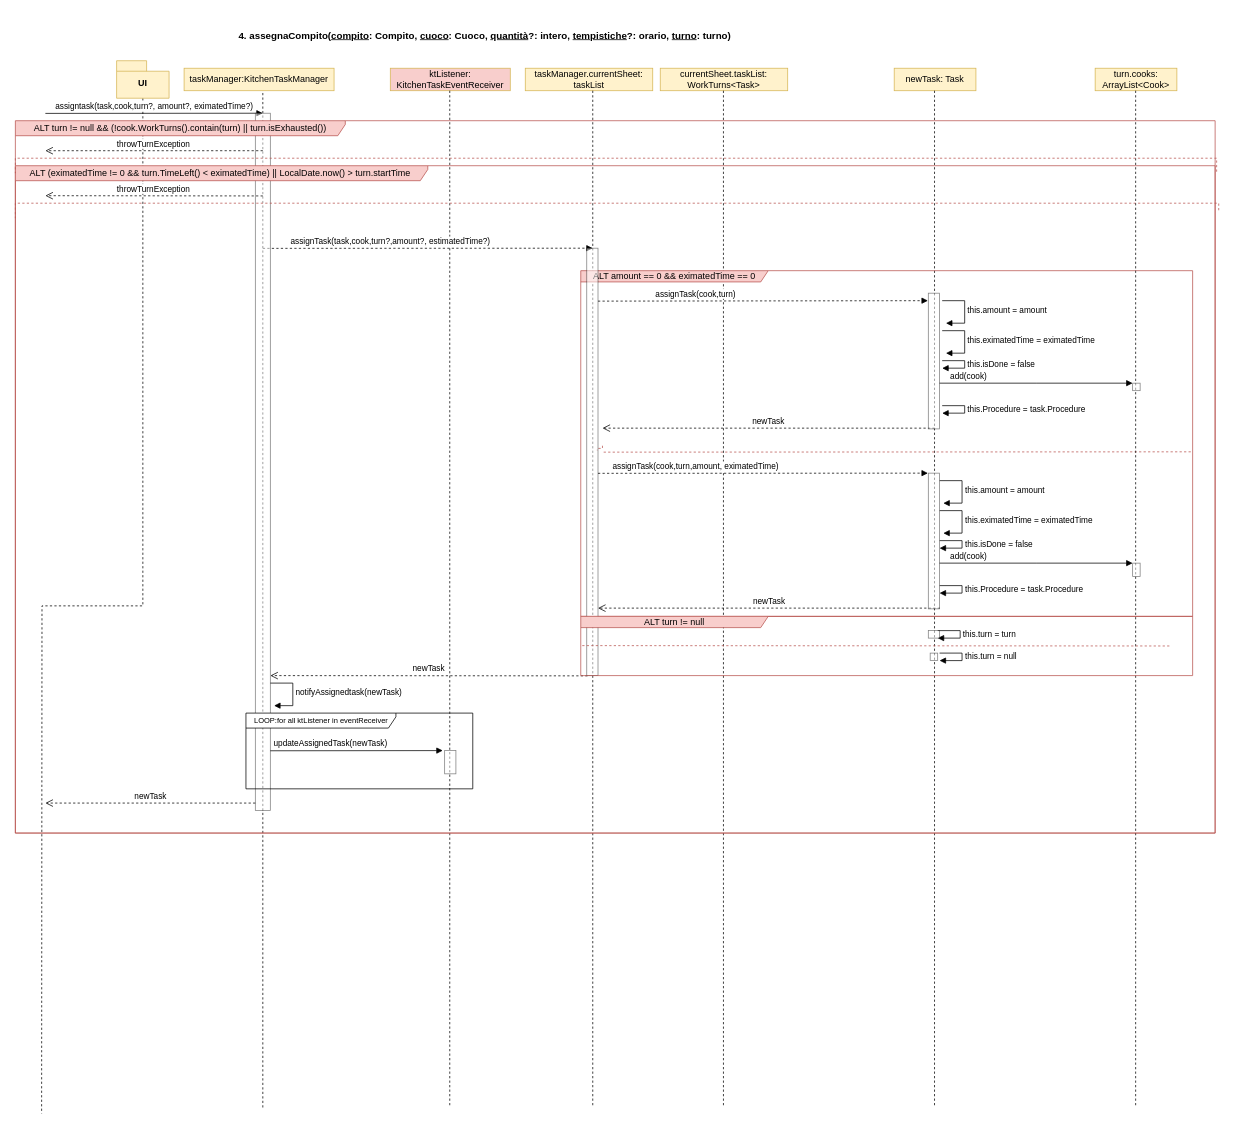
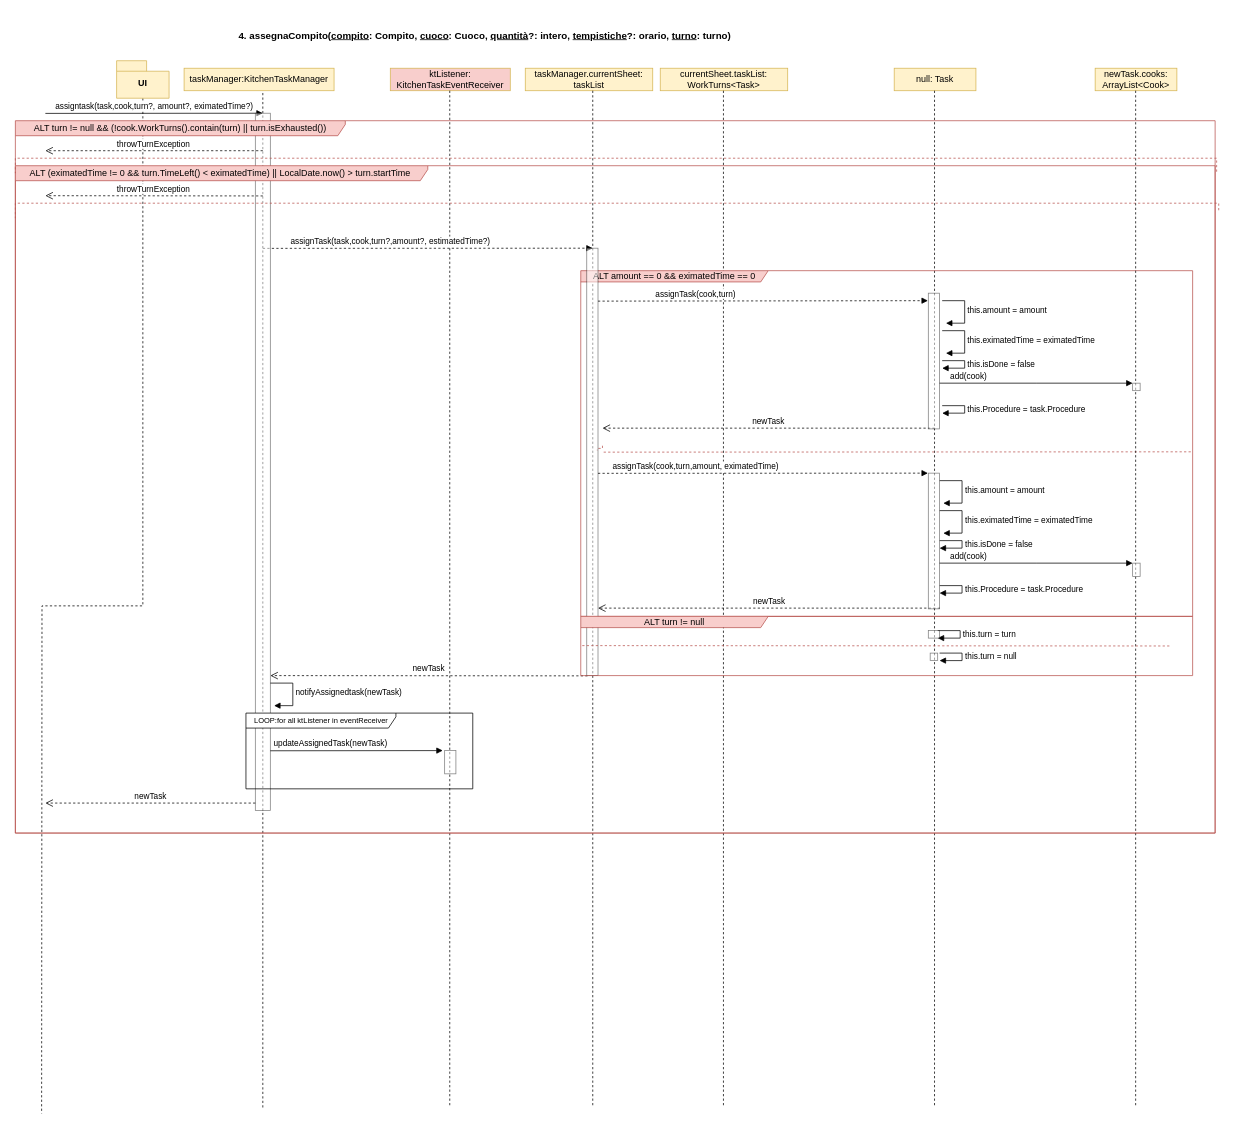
node "newTask: Task": label "newTask: Task" -> "null: Task"
node "turn.cooks: ArrayList<Cook>": label "turn.cooks: ArrayList<Cook>" -> "newTask.cooks: ArrayList<Cook>"
